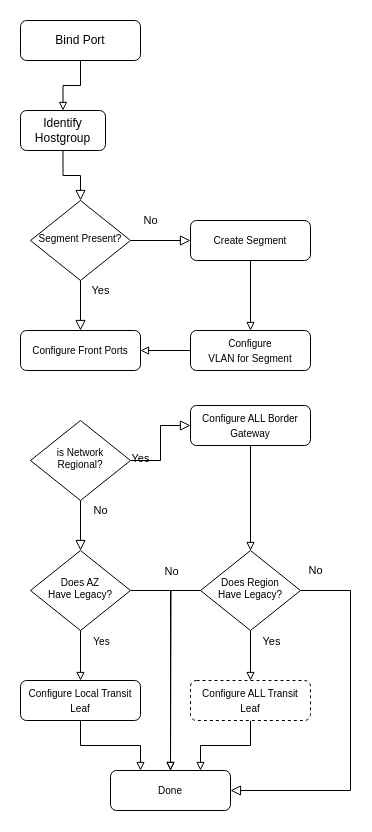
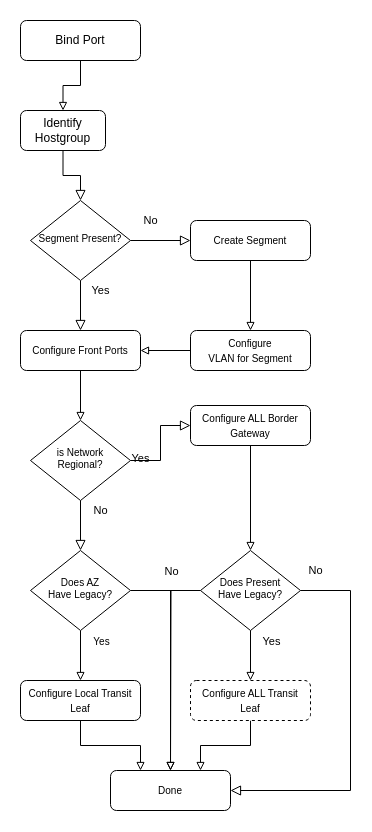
edge "Configure Front Ports" -> "is Network Regional?": added
node "Does Region Have Legacy?": label "Does Region Have Legacy?" -> "Does Present Have Legacy?"
